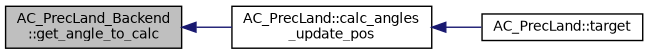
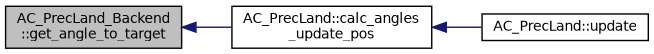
node "AC_PrecLand_Backend ::get_angle_to_calc": label "AC_PrecLand_Backend ::get_angle_to_calc" -> "AC_PrecLand_Backend ::get_angle_to_target"
node "AC_PrecLand::target": label "AC_PrecLand::target" -> "AC_PrecLand::update"
